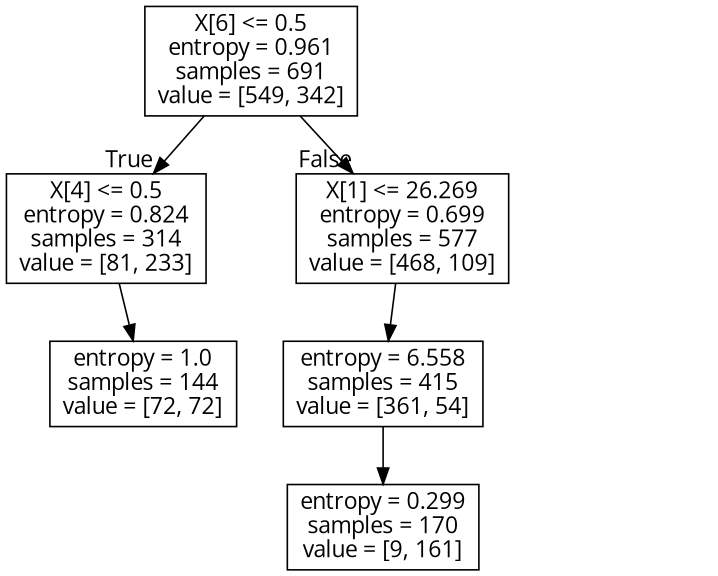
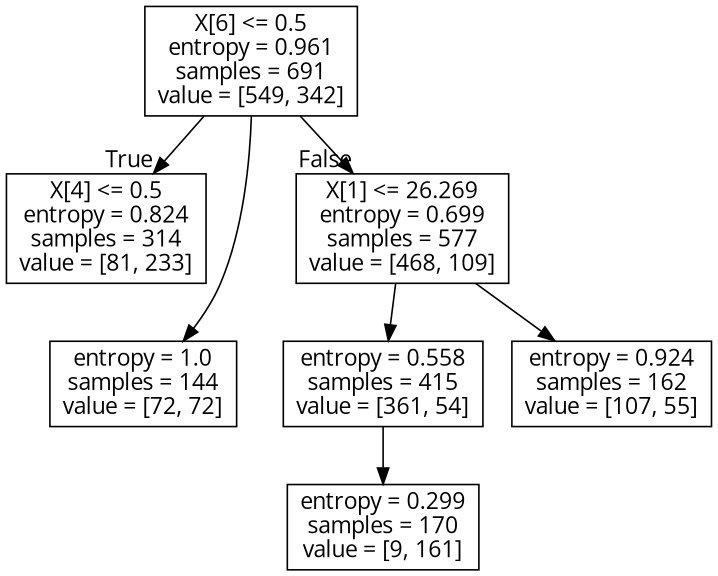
edge "X[4] <= 0.5 entropy = 0.824 samples = 314 value = [81, 233]" -> "entropy = 1.0 samples = 144 value = [72, 72]": now "X[6] <= 0.5 entropy = 0.961 samples = 691 value = [549, 342]" -> "entropy = 1.0 samples = 144 value = [72, 72]"
node "entropy = 6.558 samples = 415 value = [361, 54]": label "entropy = 6.558 samples = 415 value = [361, 54]" -> "entropy = 0.558 samples = 415 value = [361, 54]"
node "entropy = 0.924 samples = 162 value = [107, 55]": added
